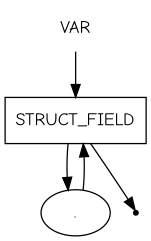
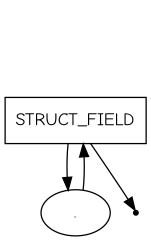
node "VAR": removed
